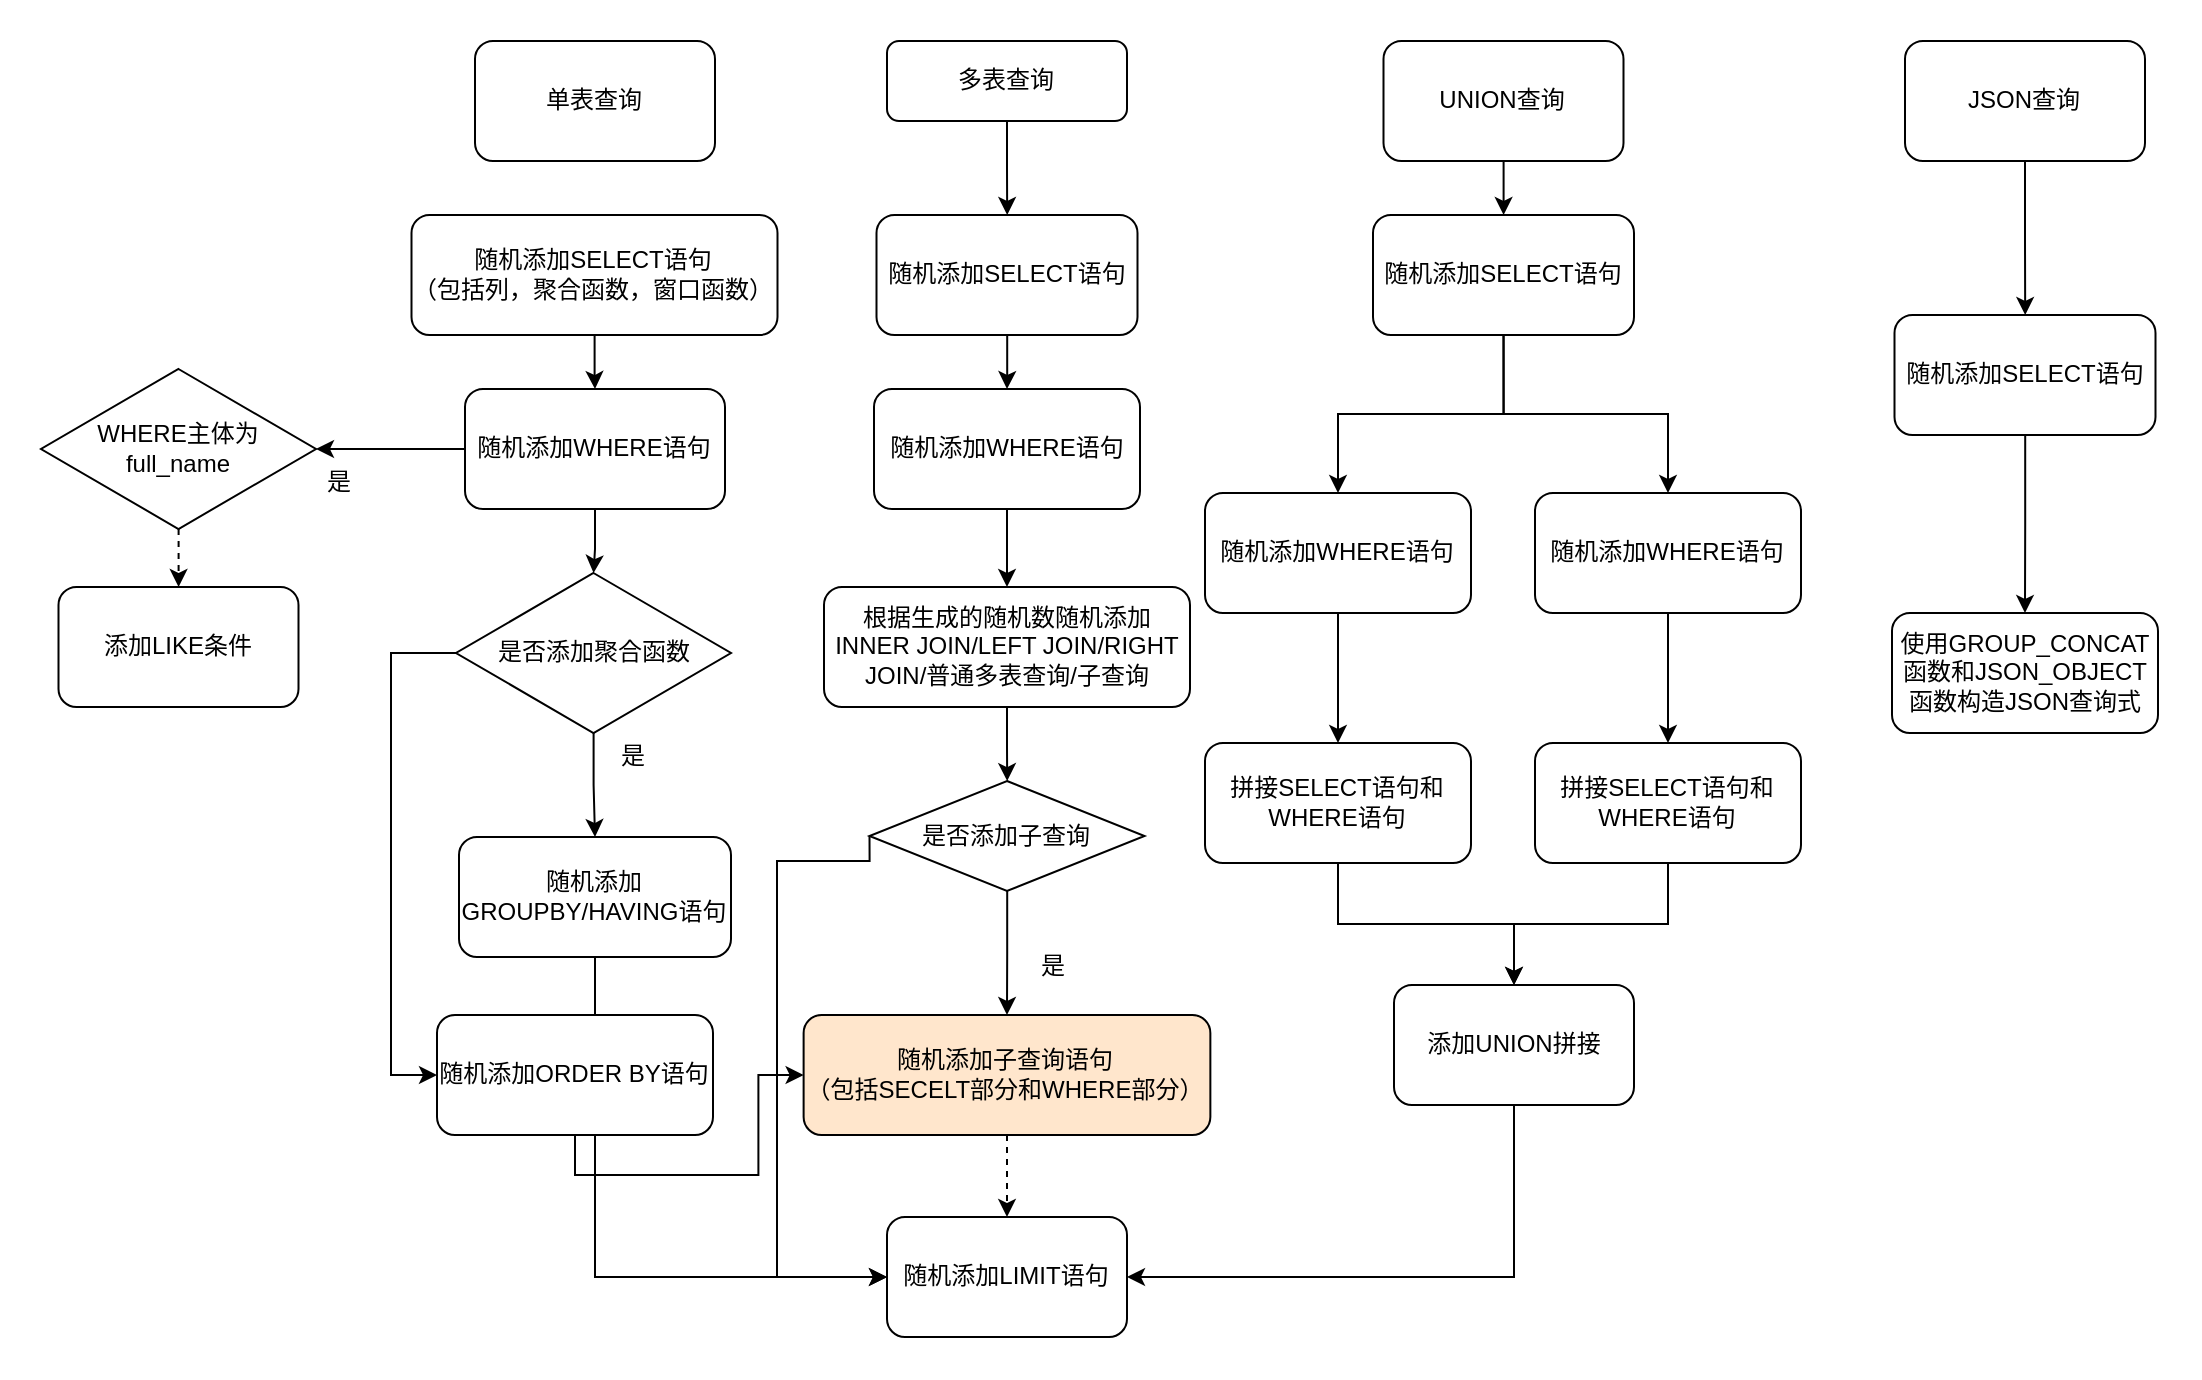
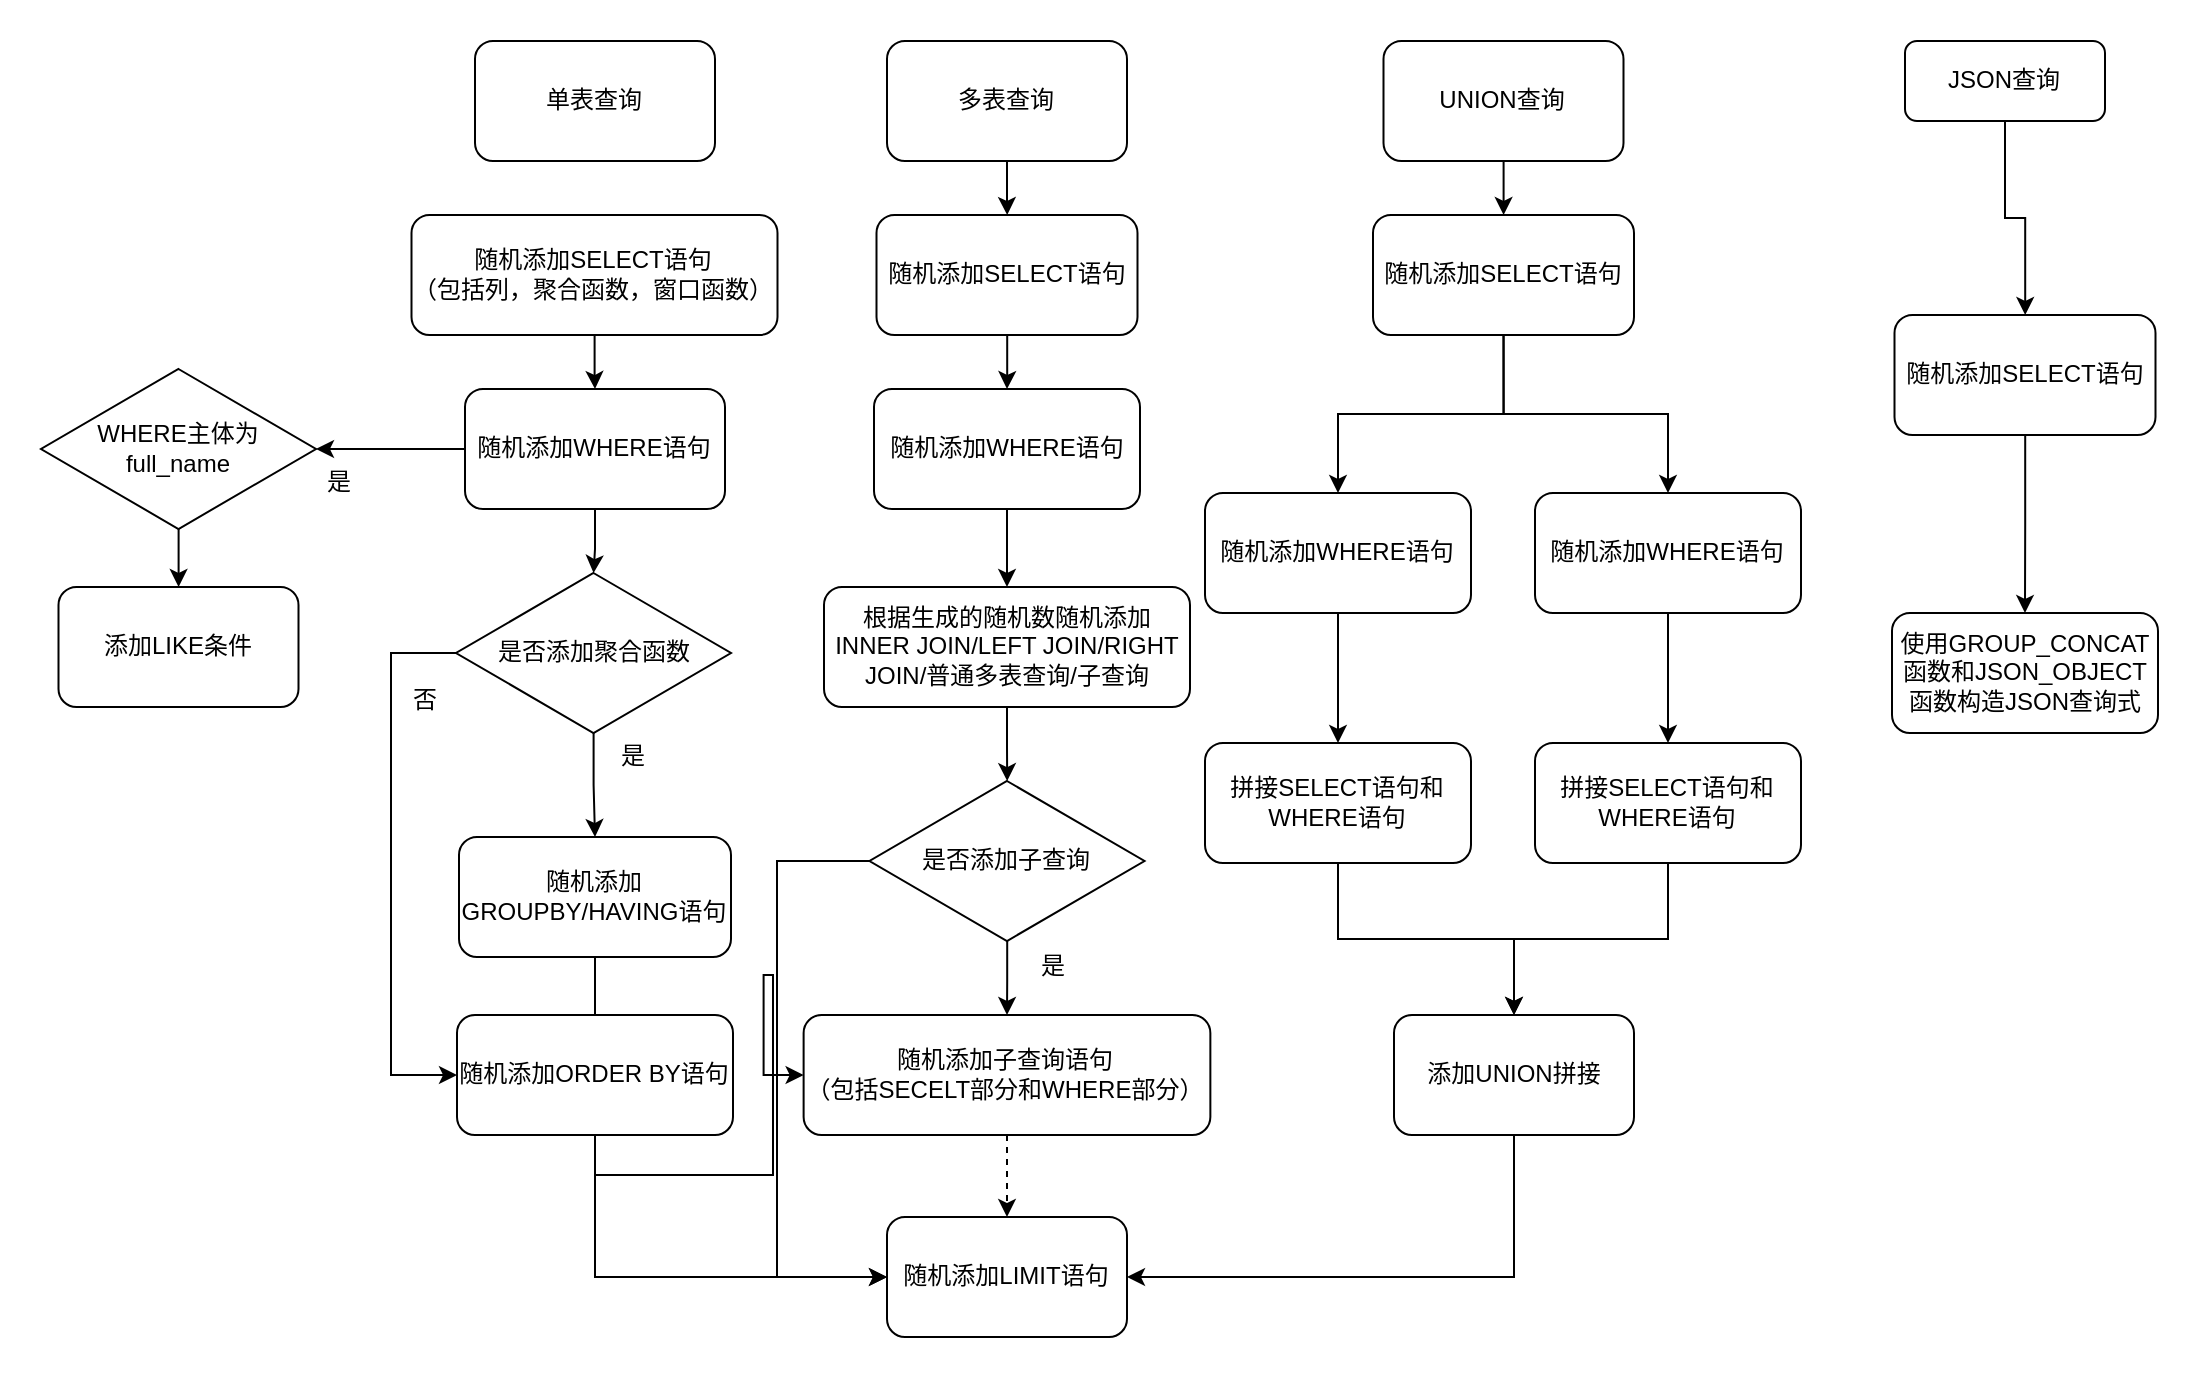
node "多表查询": size 240x80 -> 240x120
node "JSON查询": size 240x120 -> 200x80
edge "WHERE主体为 full_name" -> "添加LIKE条件": style dashed -> solid
node "否": added
node "是否添加子查询": size 275x110 -> 275x160
node "添加UNION拼接": moved (1514, 1045) -> (1514, 1075)
node "随机添加ORDER BY语句": moved (575, 1075) -> (595, 1075)
node "随机添加子查询语句 （包括SECELT部分和WHERE部分）": fillcolor #ffe6cc -> #ffffff
